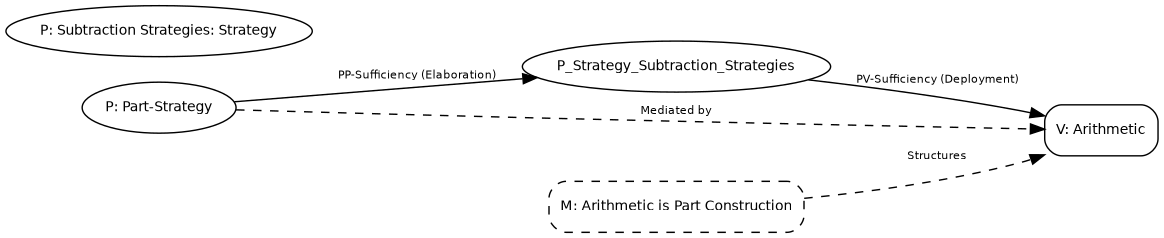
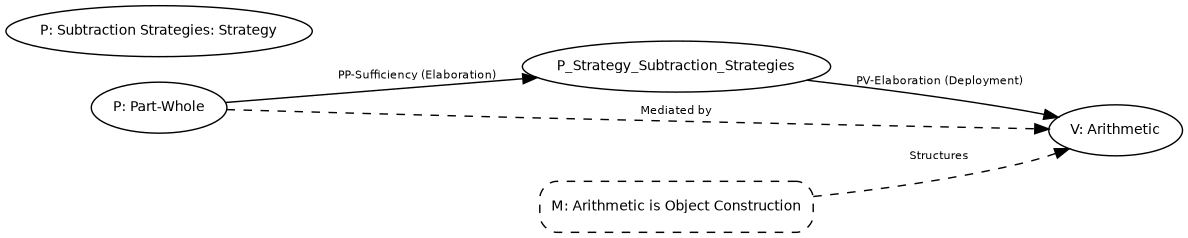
edge "P_Strategy_Subtraction_Strategies" -> "V: Arithmetic": label "PV-Sufficiency (Deployment)" -> "PV-Elaboration (Deployment)"
node "P: Part-Strategy": label "P: Part-Strategy" -> "P: Part-Whole"
node "V: Arithmetic": shape box -> ellipse
node "M: Arithmetic is Part Construction": label "M: Arithmetic is Part Construction" -> "M: Arithmetic is Object Construction"
